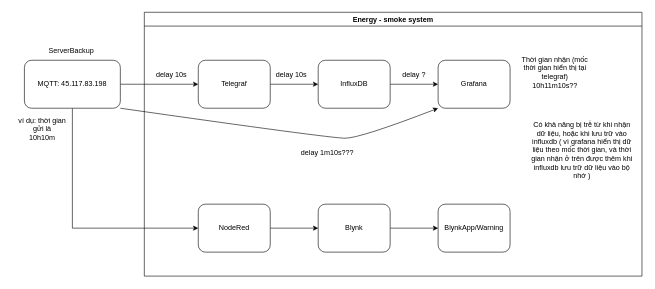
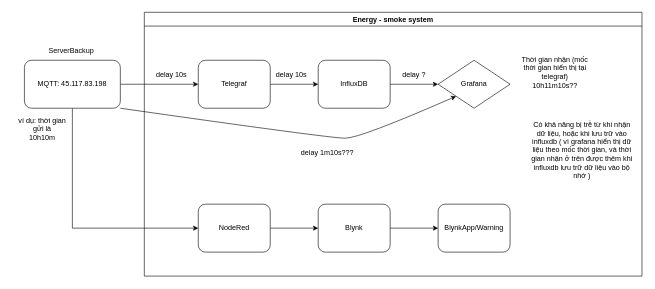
node "Grafana": shape rounded rectangle -> diamond
